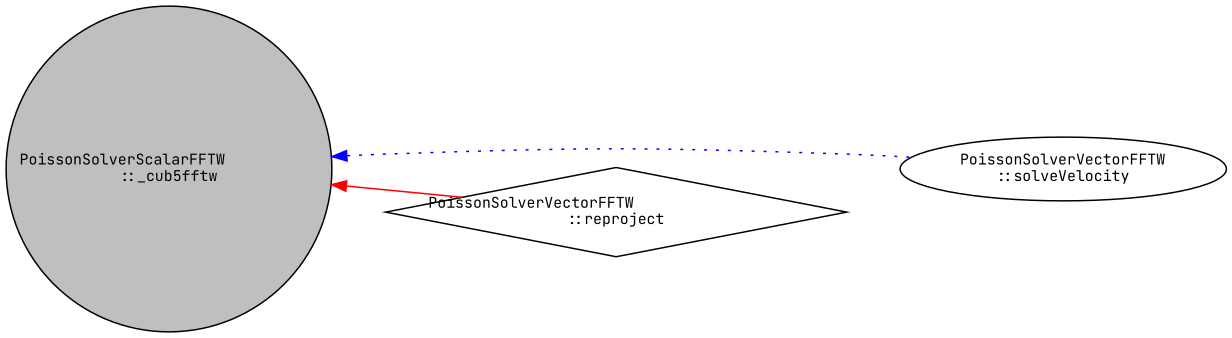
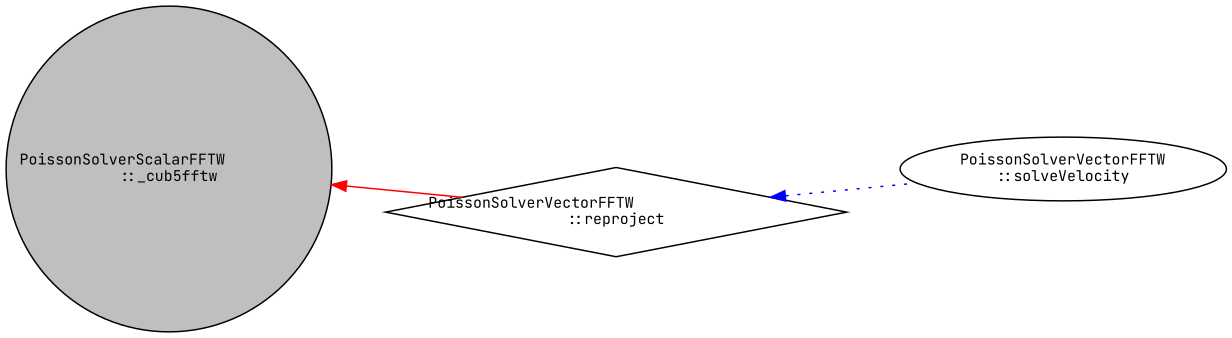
edge "PoissonSolverVectorFFTW ::solveVelocity" -> "PoissonSolverScalarFFTW ::_cub5fftw": now "PoissonSolverVectorFFTW ::solveVelocity" -> "PoissonSolverVectorFFTW ::reproject"
